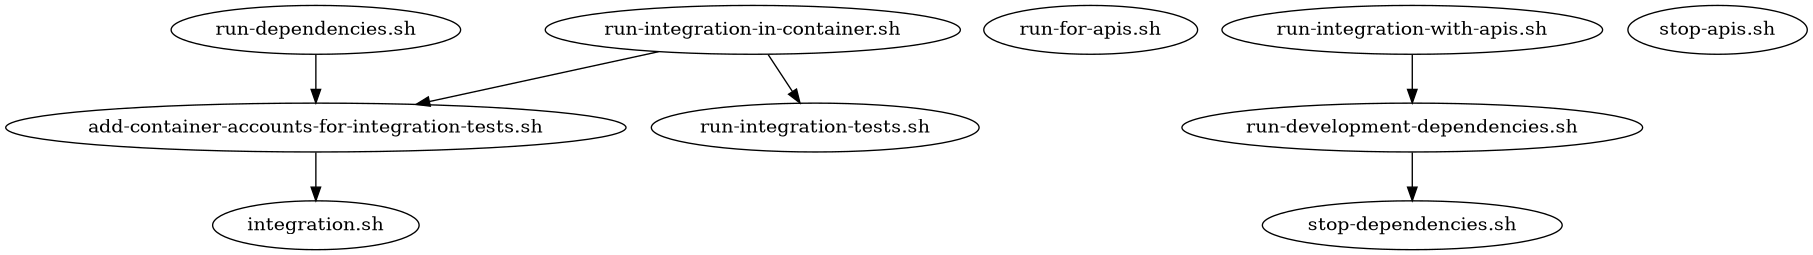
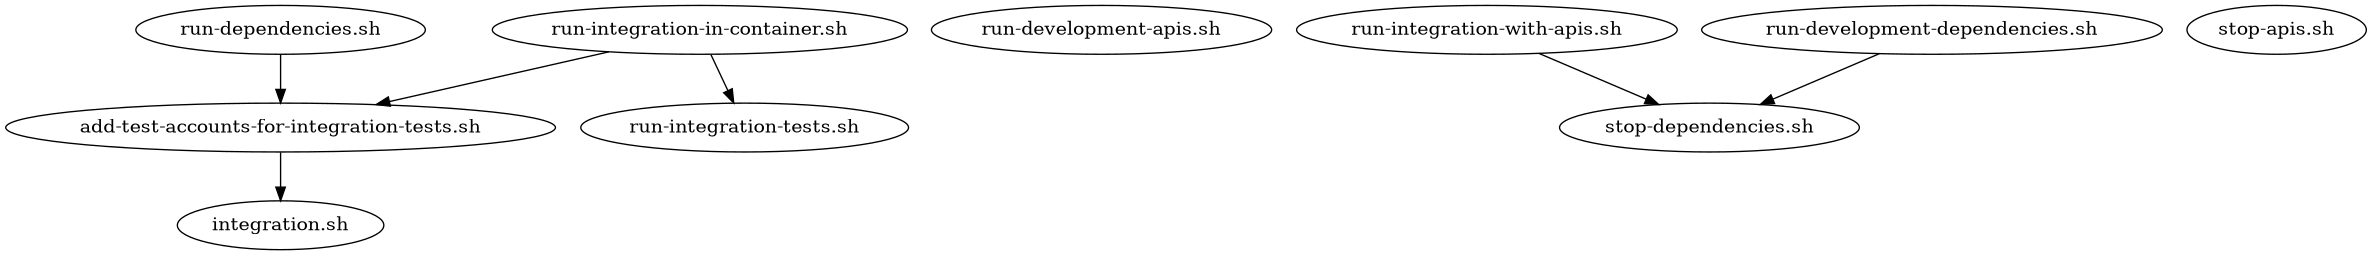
node "run-for-apis.sh": label "run-for-apis.sh" -> "run-development-apis.sh"
edge "run-integration-with-apis.sh" -> "run-development-dependencies.sh": now "run-integration-with-apis.sh" -> "stop-dependencies.sh"
node "add-container-accounts-for-integration-tests.sh": label "add-container-accounts-for-integration-tests.sh" -> "add-test-accounts-for-integration-tests.sh"
